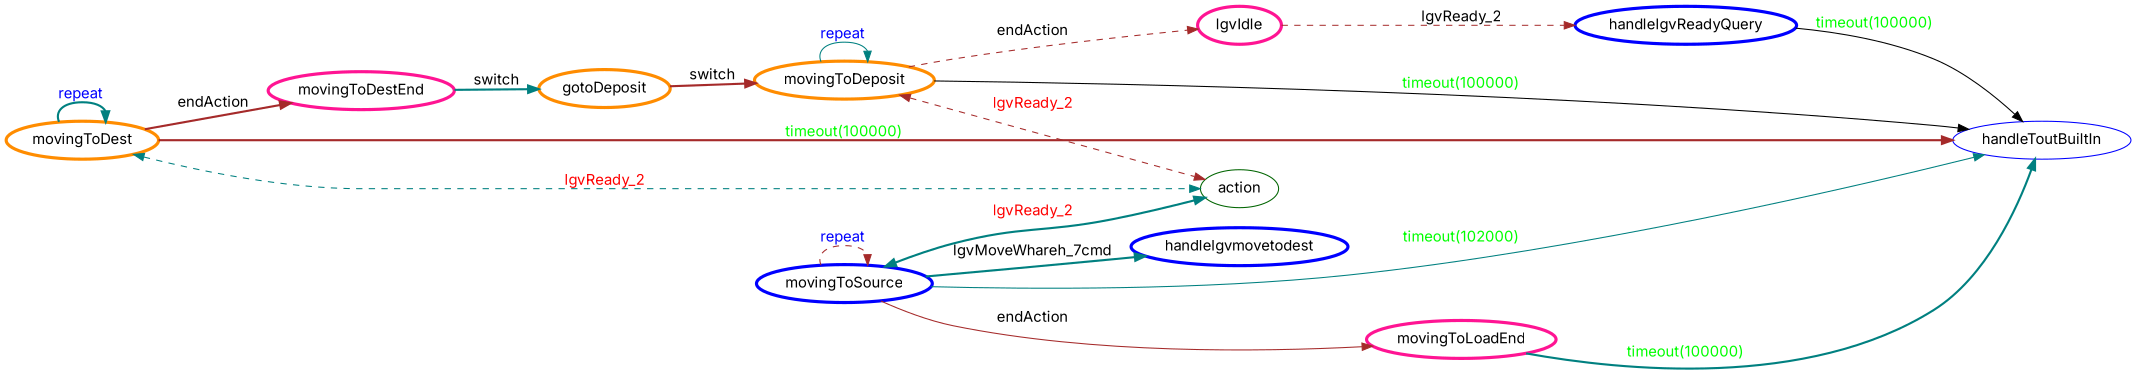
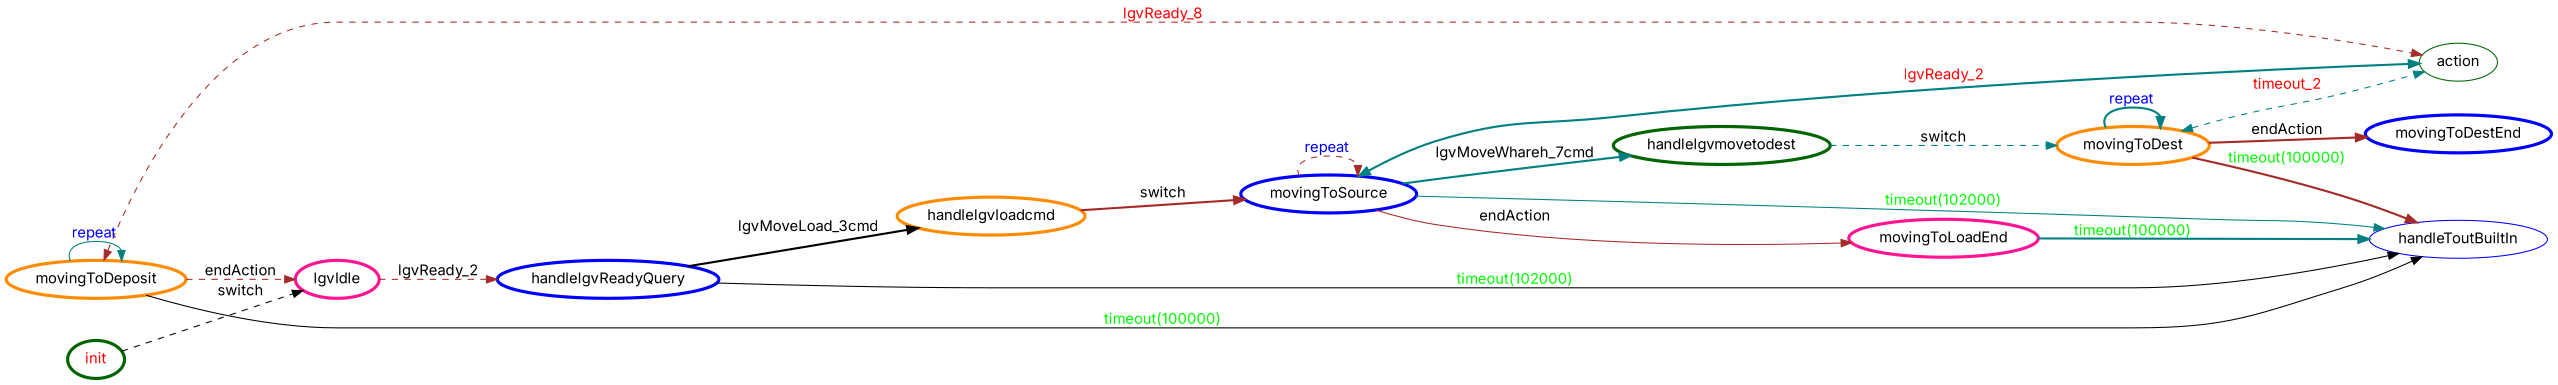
edge "handlelgvReadyQuery" -> "handleToutBuiltIn": label "timeout(100000)" -> "timeout(102000)"
node "gotoDeposit": removed
node "movingToDestEnd": color deeppink -> blue
edge "movingToDeposit" -- "action": label "lgvReady_2" -> "lgvReady_8"
edge "handlelgvmovetodest" -> "movingToDest": added, label "switch"
edge "movingToDest" -- "action": label "lgvReady_2" -> "timeout_2"
node "handlelgvloadcmd": added
node "handlelgvmovetodest": color blue -> darkgreen
node "init": added
